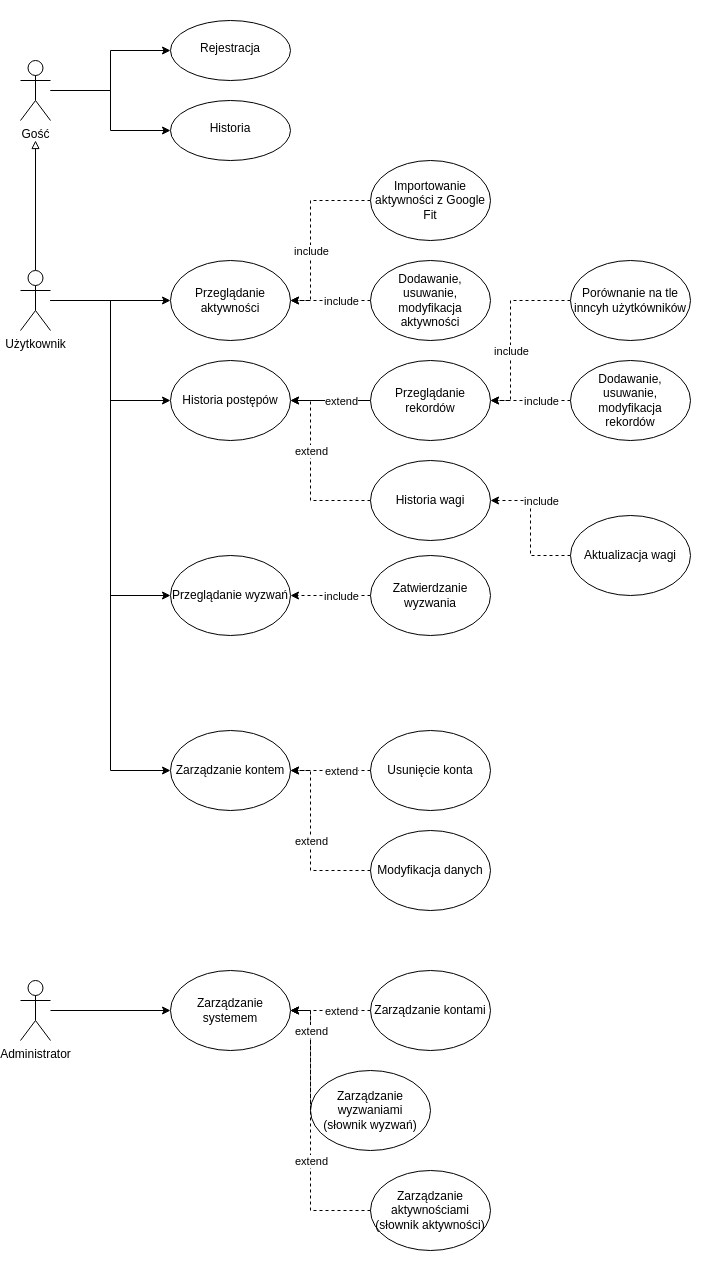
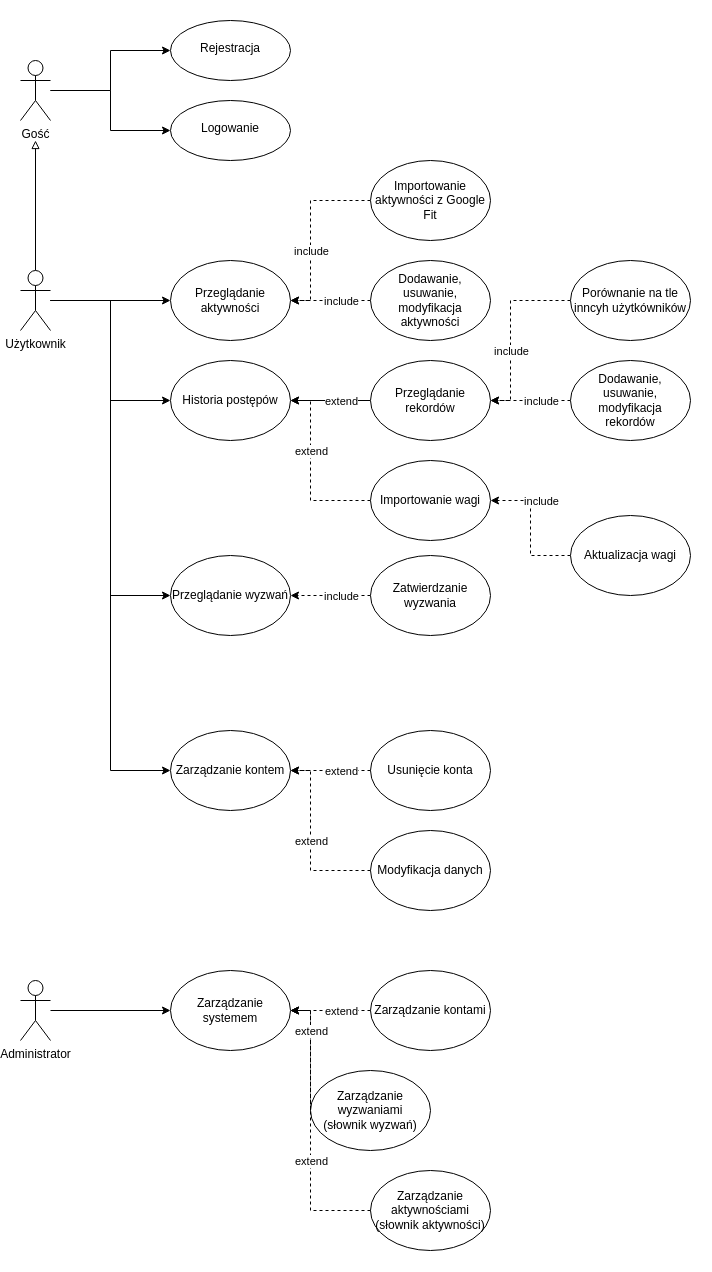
node "Historia": label "Historia" -> "Logowanie"
node "Historia wagi": label "Historia wagi" -> "Importowanie wagi"
